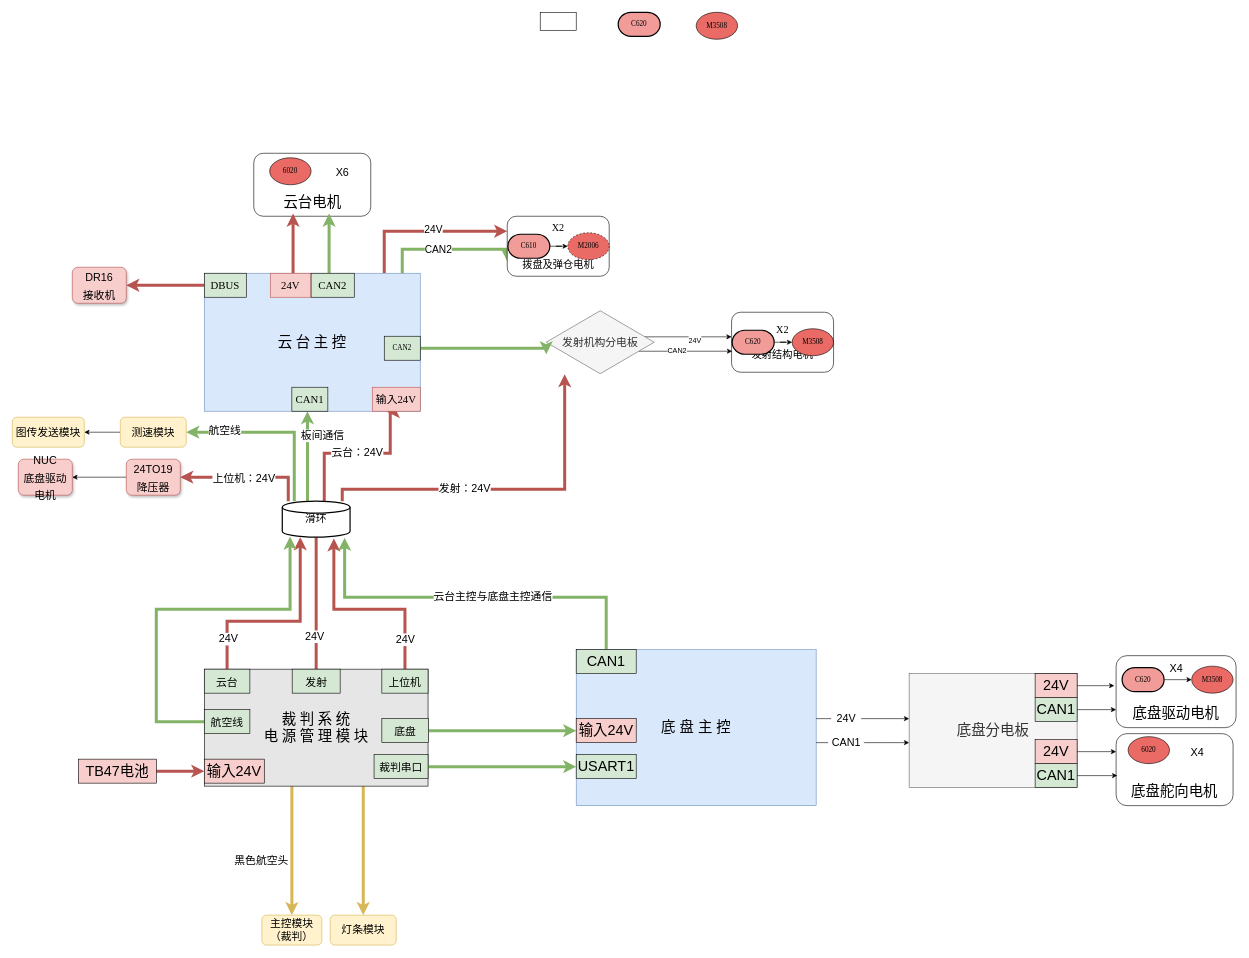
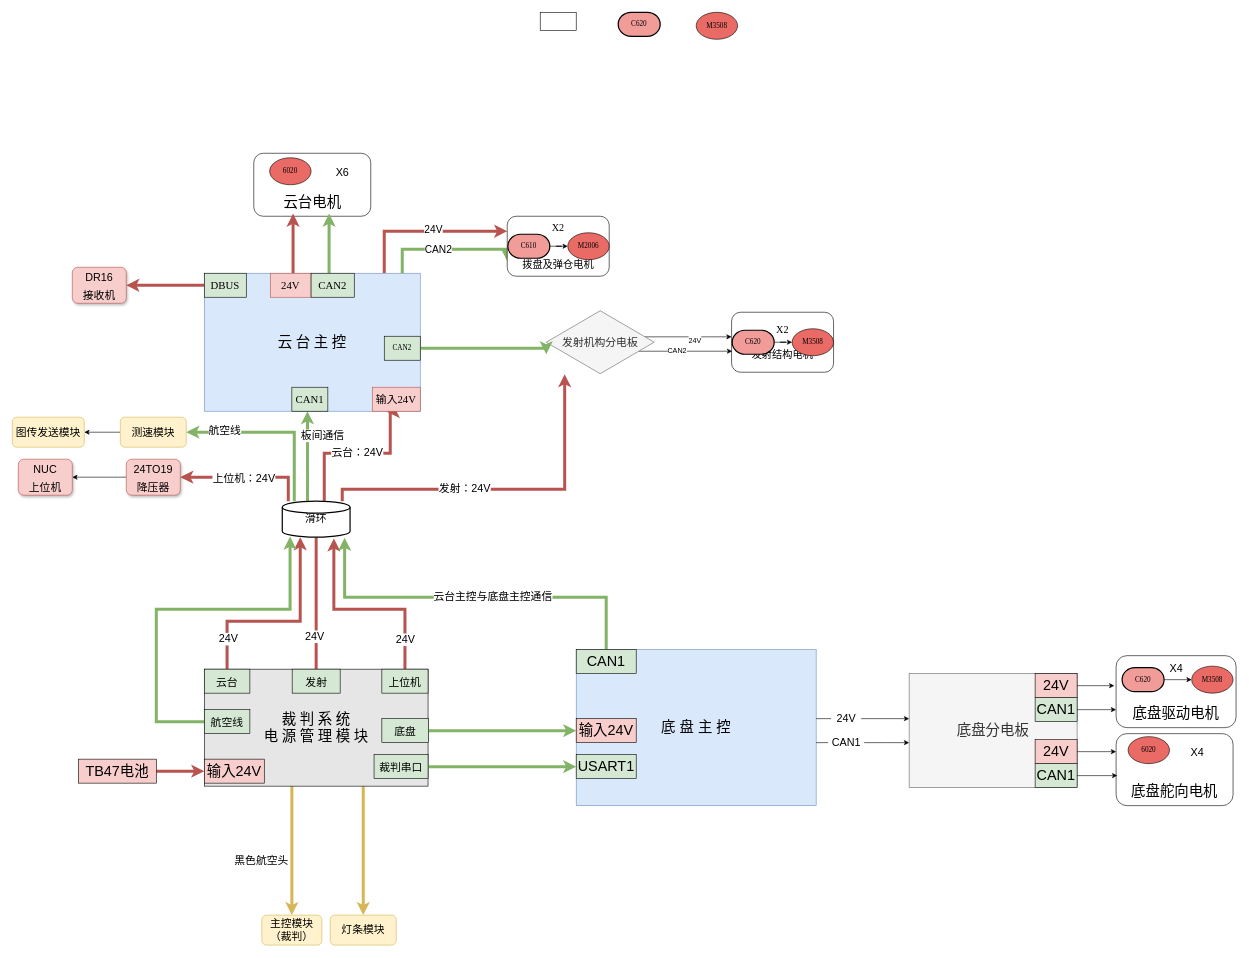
node "M2006": style dashed -> solid
node "NUC 底盘驱动电机": label "NUC 底盘驱动电机" -> "NUC 上位机"
